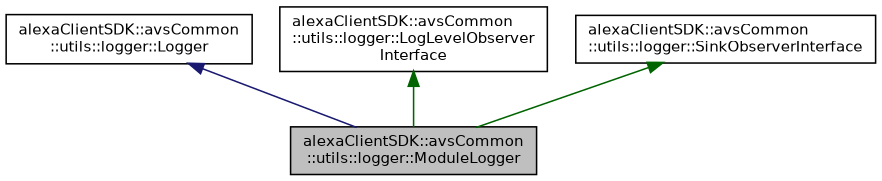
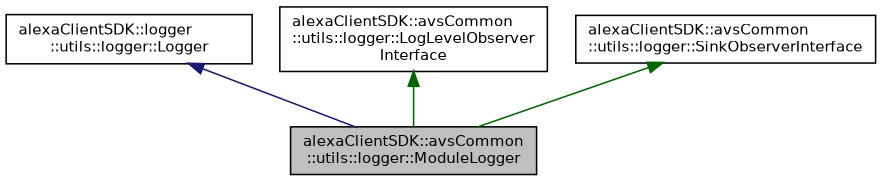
node "alexaClientSDK::avsCommon ::utils::logger::Logger": label "alexaClientSDK::avsCommon ::utils::logger::Logger" -> "alexaClientSDK::logger ::utils::logger::Logger"
